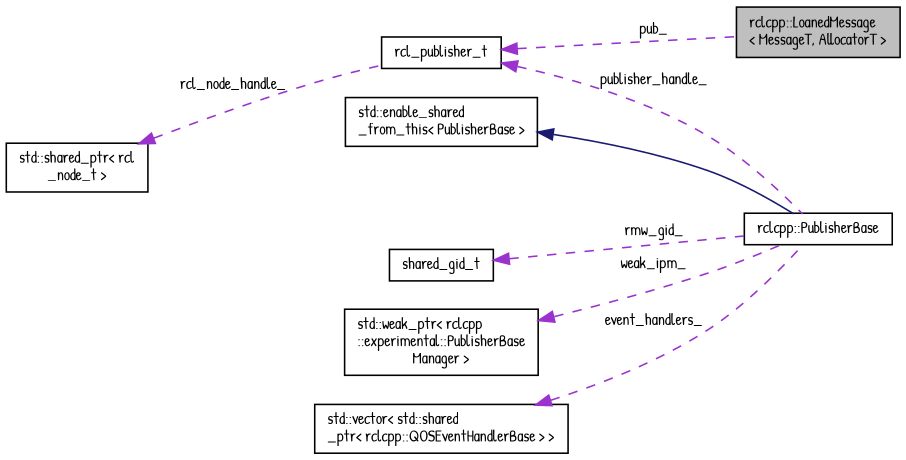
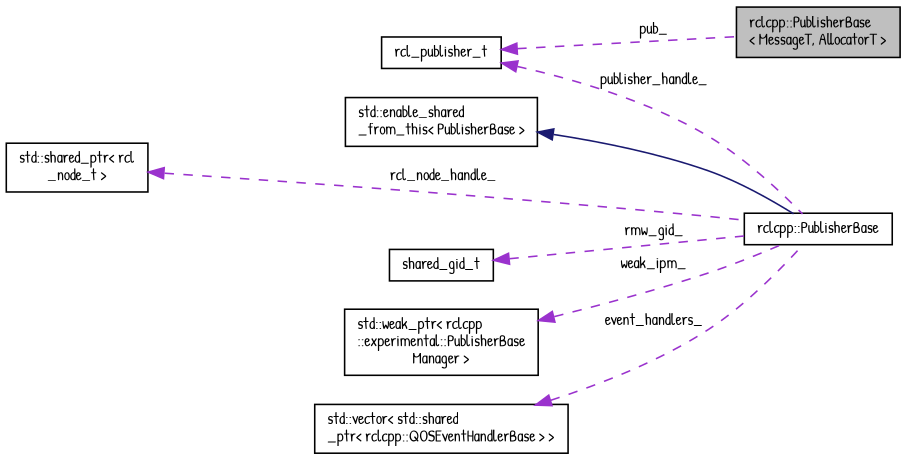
node "rclcpp::LoanedMessage < MessageT, AllocatorT >": label "rclcpp::LoanedMessage < MessageT, AllocatorT >" -> "rclcpp::PublisherBase < MessageT, AllocatorT >"
edge "rcl_publisher_t" -> "std::shared_ptr< rcl _node_t >": now "rclcpp::PublisherBase" -> "std::shared_ptr< rcl _node_t >"
